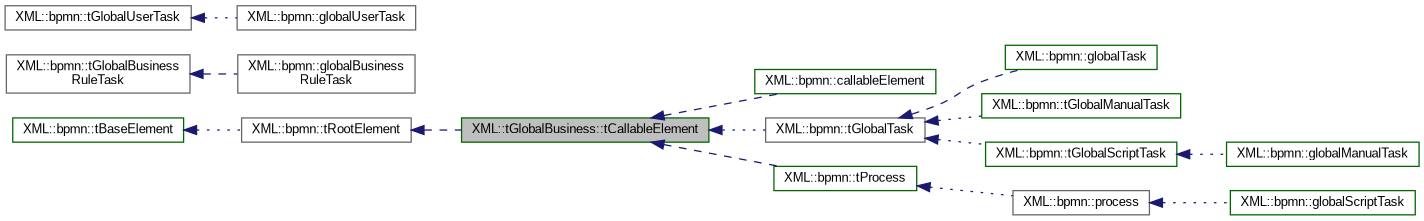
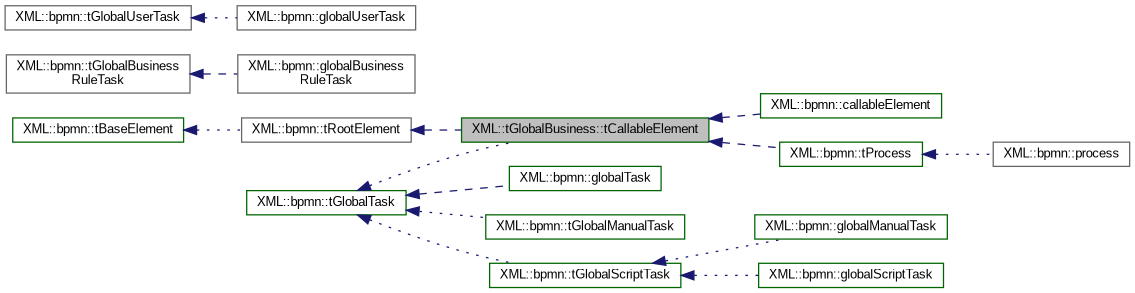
edge "XML::bpmn::tGlobalTask" -> "XML::tGlobalBusiness::tCallableElement": reversed
node "XML::bpmn::tGlobalTask": color gray40 -> darkgreen
edge "XML::bpmn::globalScriptTask" -> "XML::bpmn::process": now "XML::bpmn::globalScriptTask" -> "XML::bpmn::tGlobalScriptTask"
